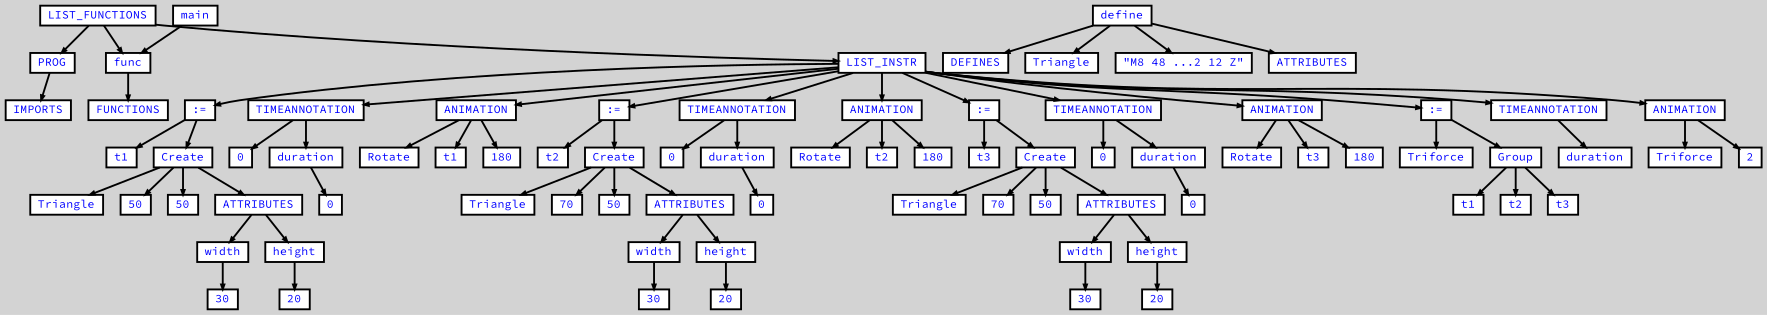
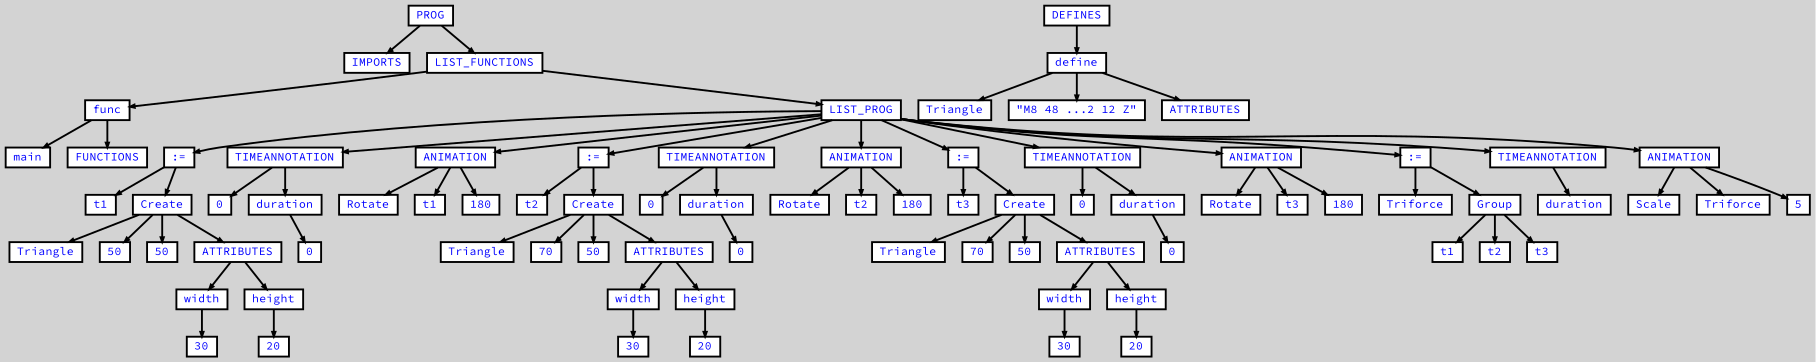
edge "LIST_FUNCTIONS" -> "PROG": reversed
edge "main" -> "func": reversed
edge "define" -> "DEFINES": reversed
node "LIST_INSTR": label "LIST_INSTR" -> "LIST_PROG"
node "2": label "2" -> "5"
node "Scale": added
